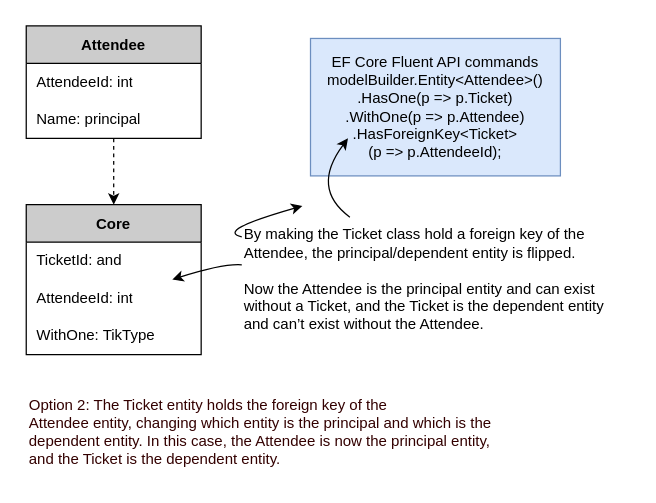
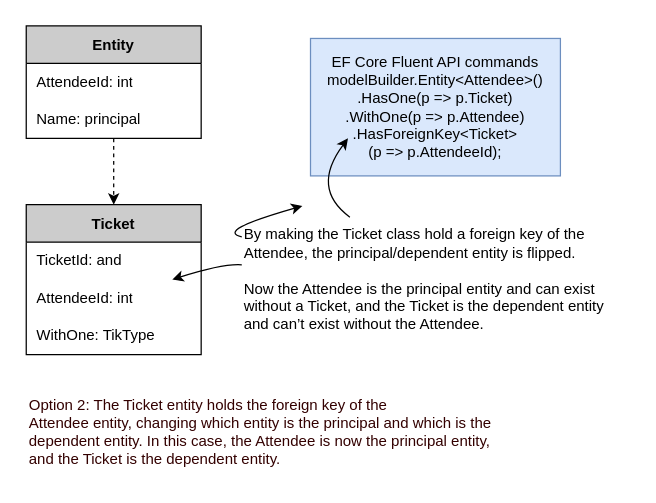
node "Attendee": label "Attendee" -> "Entity"
node "Core": label "Core" -> "Ticket"
